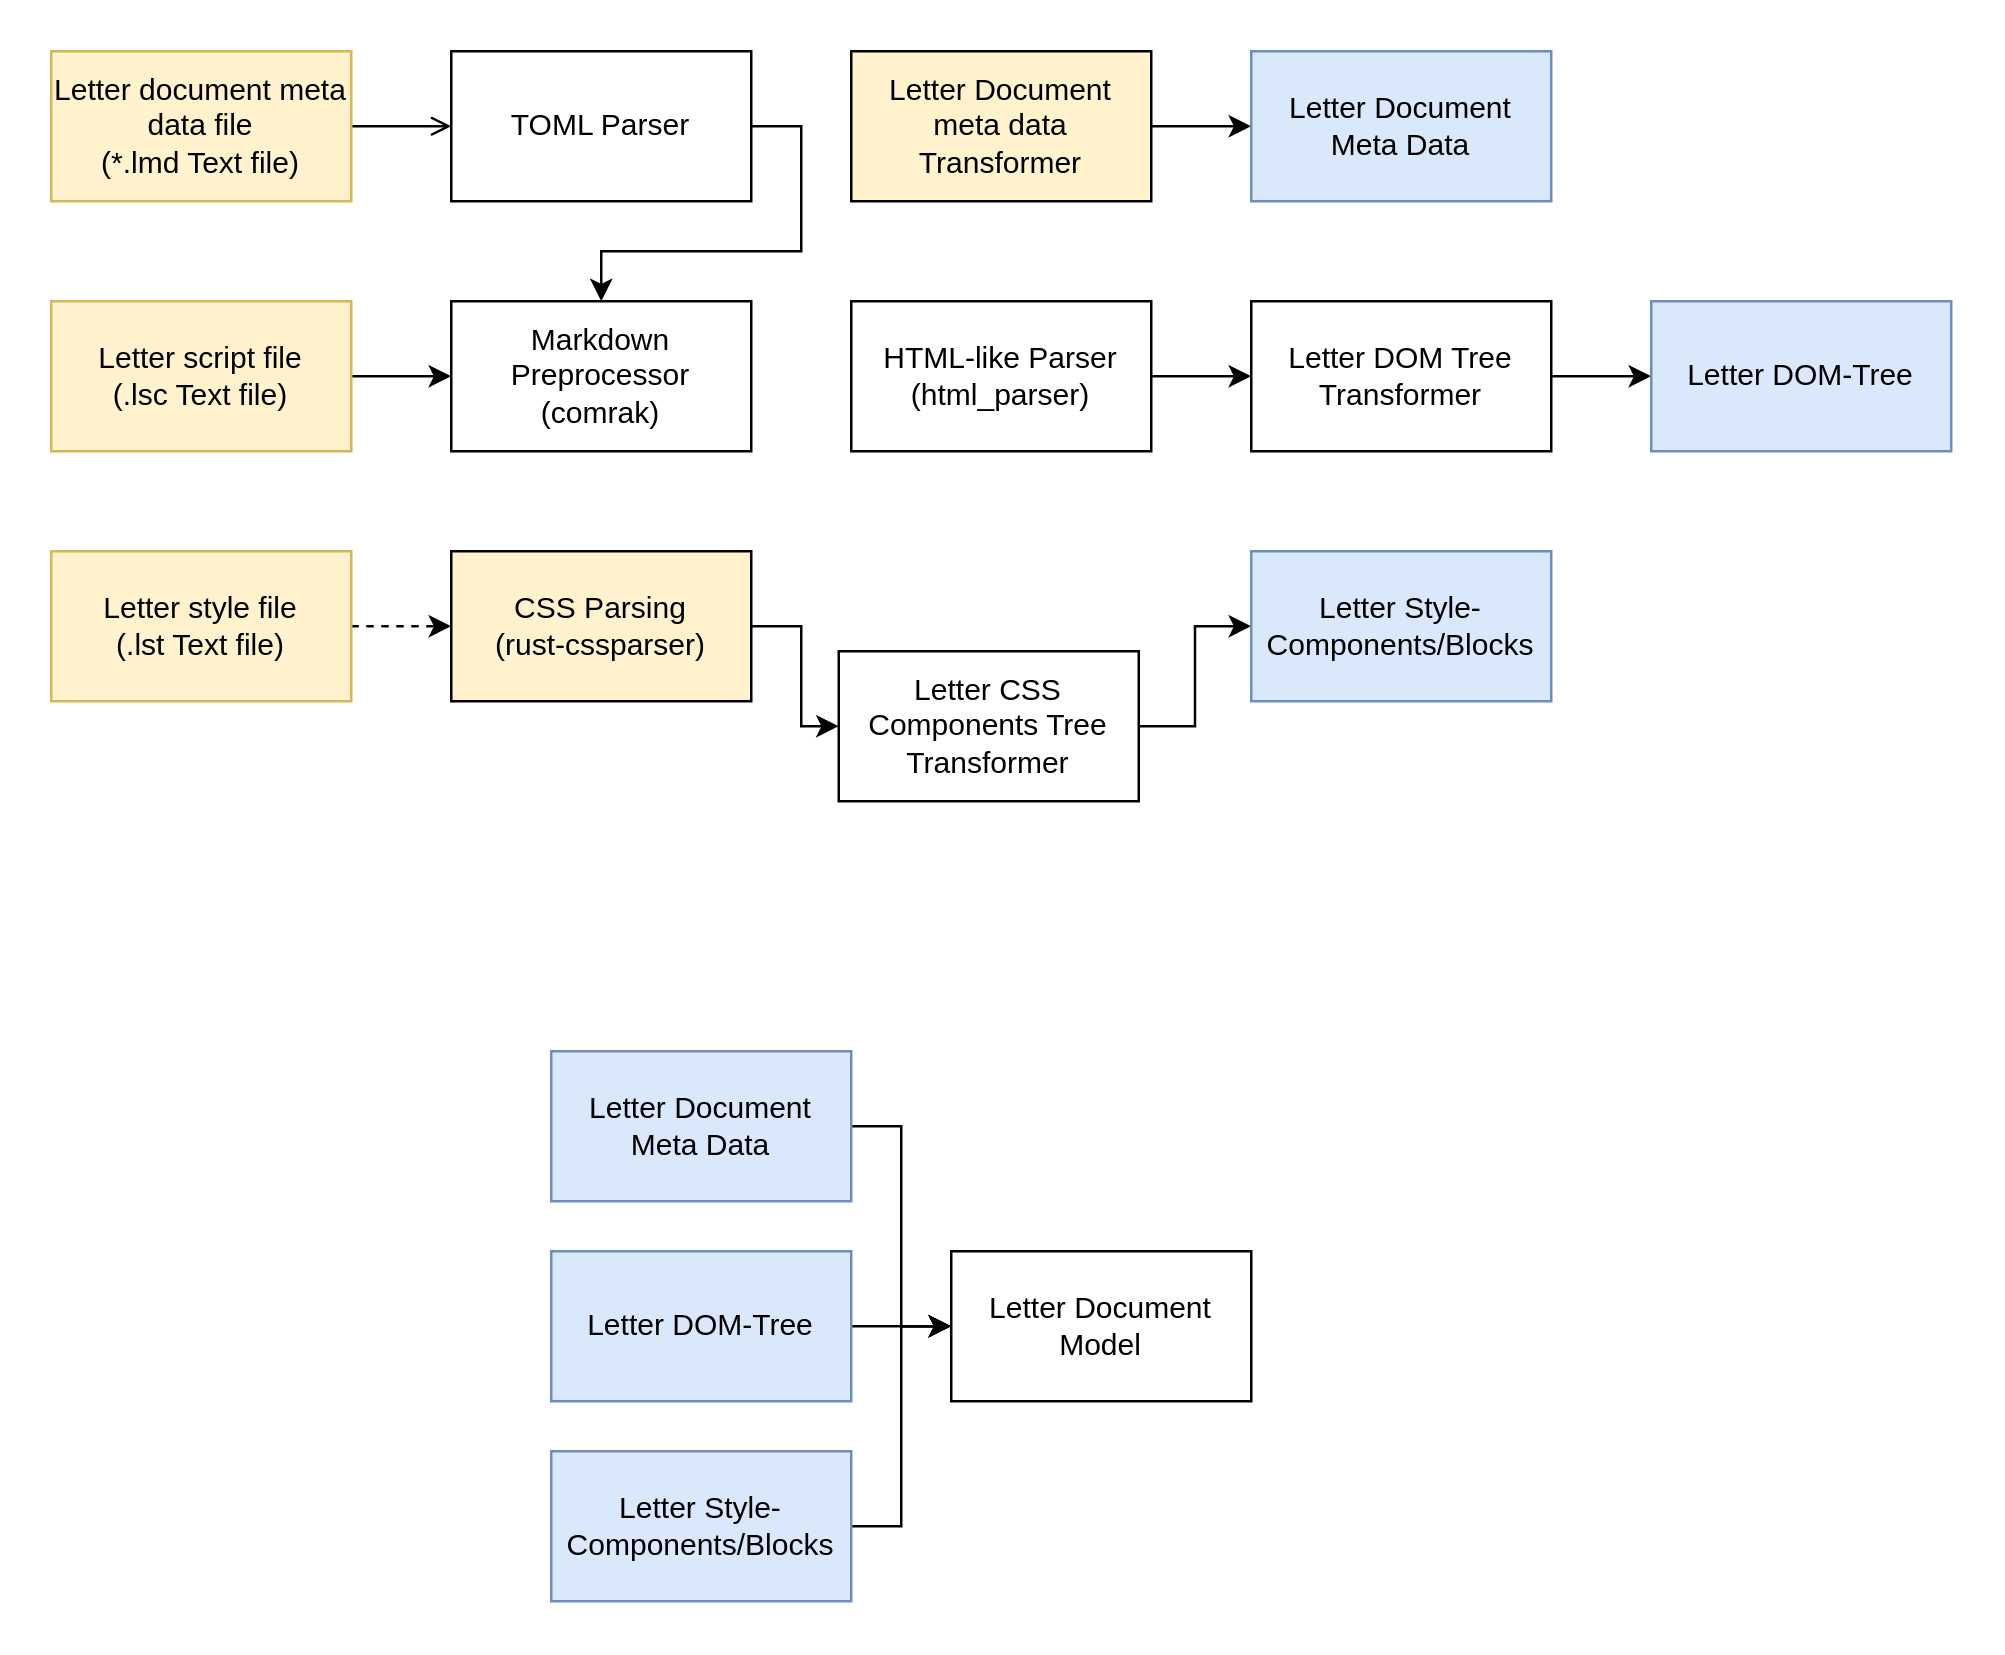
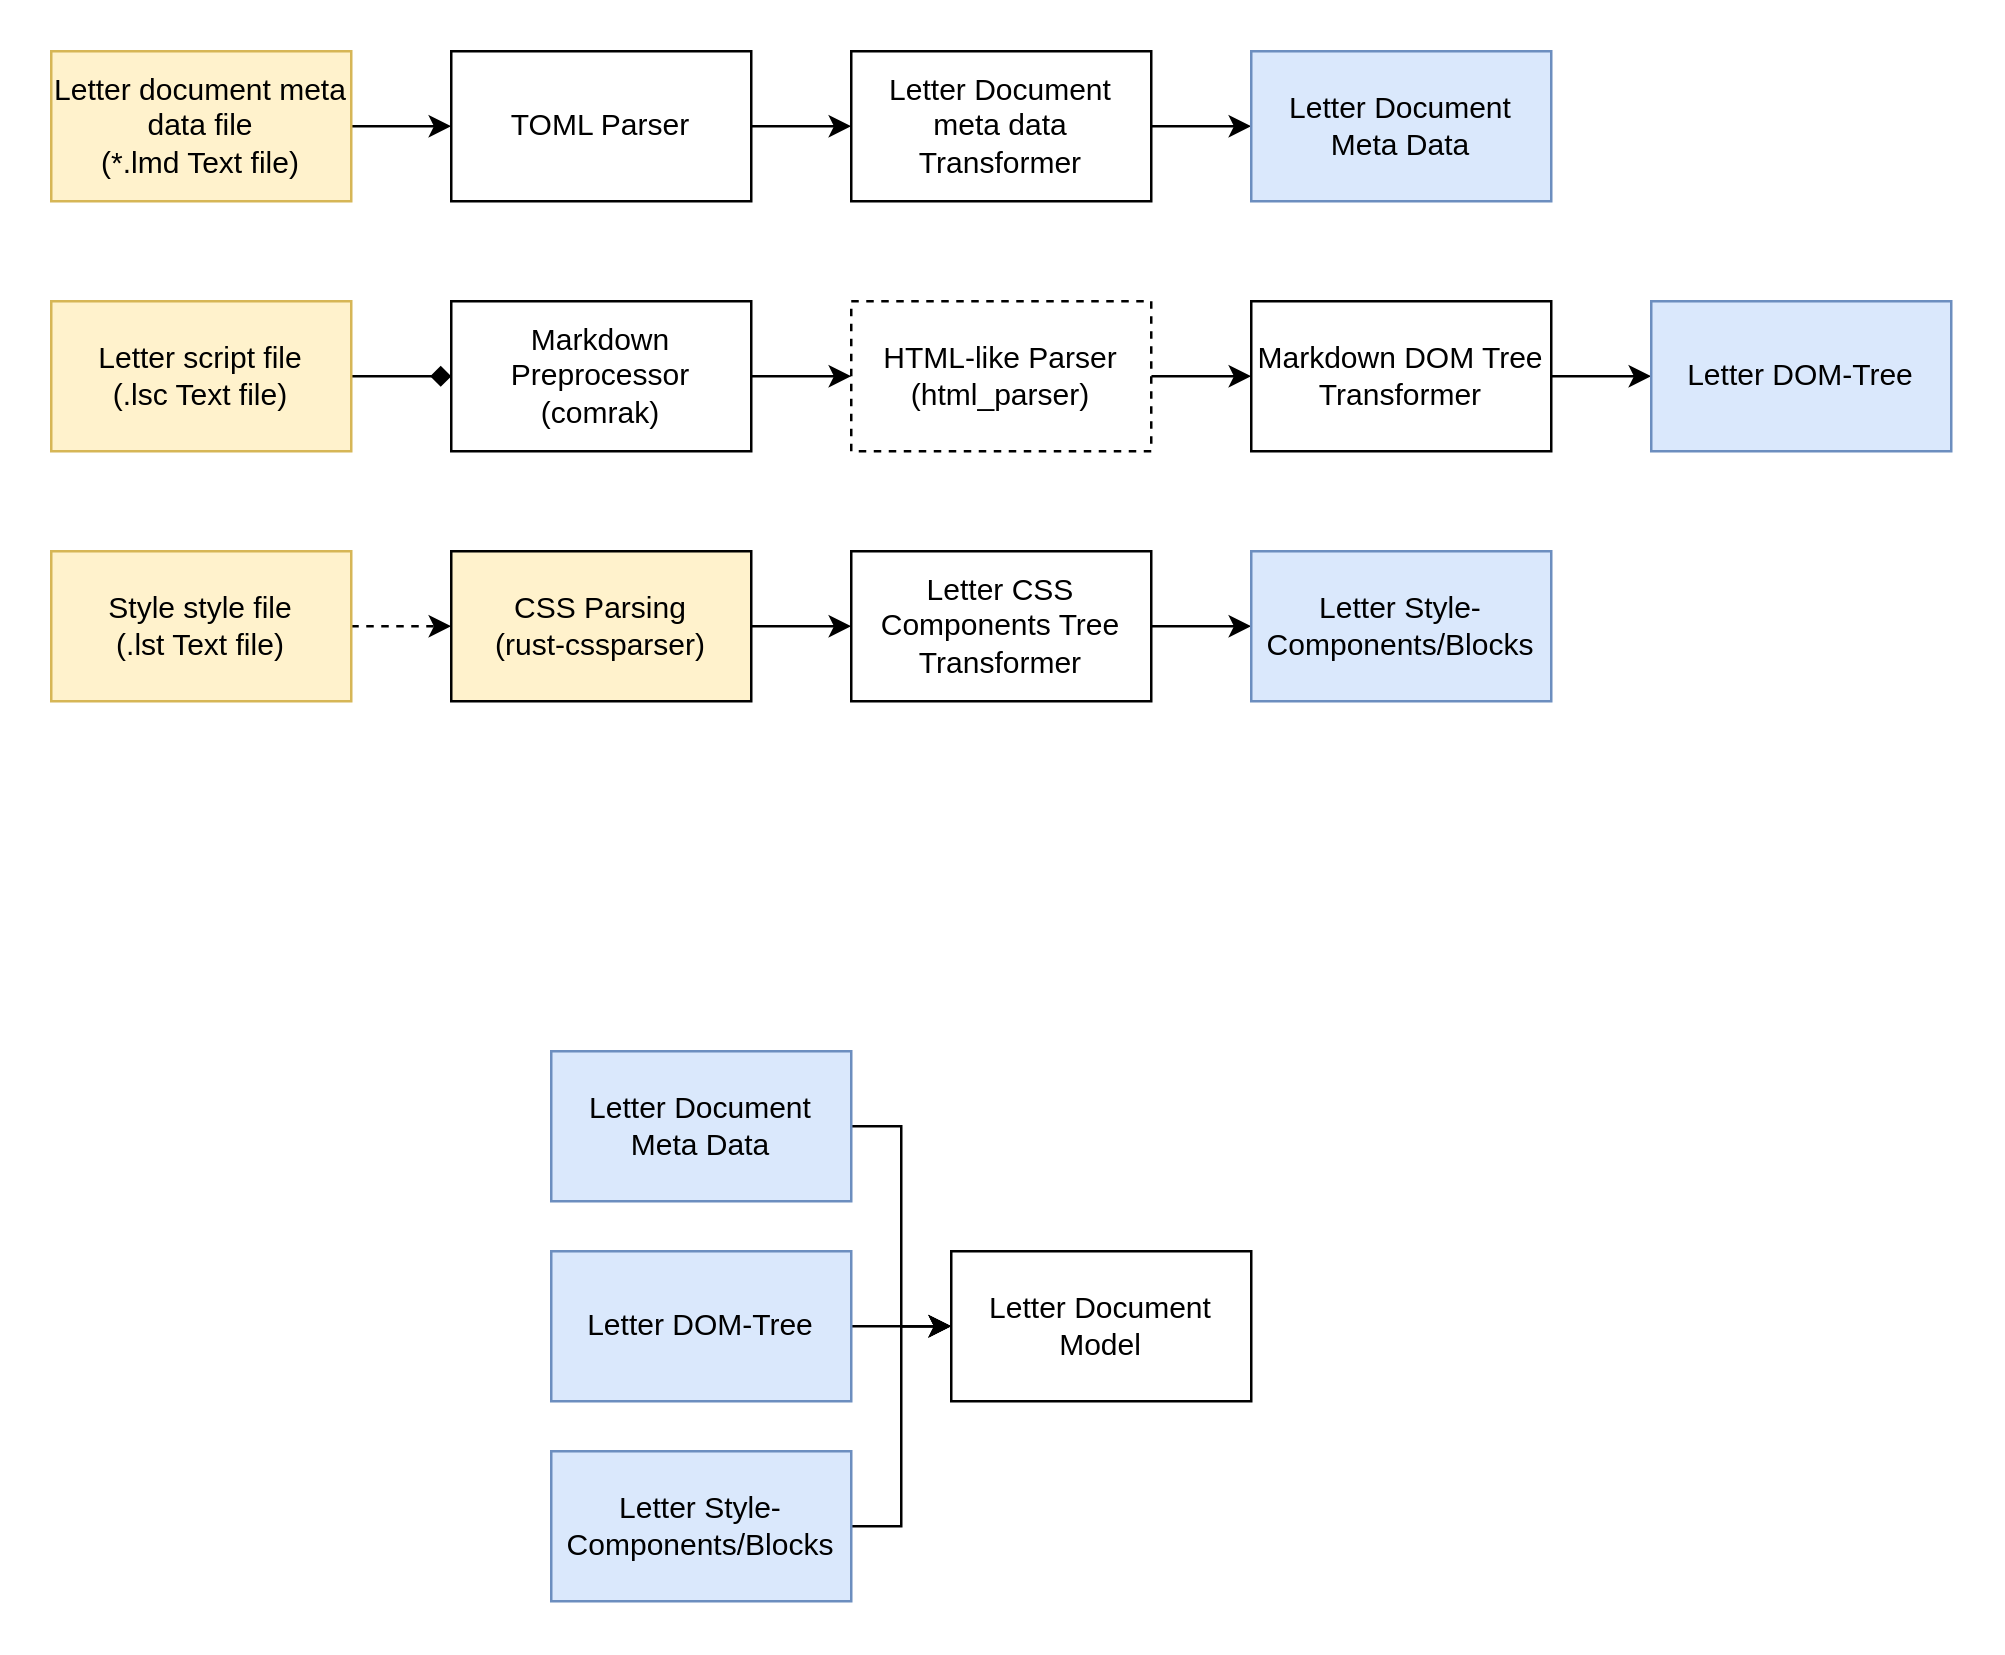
edge "Letter document meta data file (*.lmd Text file)" -> "TOML Parser": arrowhead open -> classic
node "Letter Document meta data Transformer": fillcolor #fff2cc -> #ffffff
edge "TOML Parser" -> "Markdown Preprocessor (comrak)": now "TOML Parser" -> "Letter Document meta data Transformer"
edge "Letter script file (.lsc Text file)" -> "Markdown Preprocessor (comrak)": arrowhead classic -> diamond
edge "Markdown Preprocessor (comrak)" -> "HTML-like Parser (html_parser)": added
node "HTML-like Parser (html_parser)": style solid -> dashed
node "Letter DOM Tree Transformer": label "Letter DOM Tree Transformer" -> "Markdown DOM Tree Transformer"
node "Letter style file (.lst Text file)": label "Letter style file (.lst Text file)" -> "Style style file (.lst Text file)"
node "Letter CSS Components Tree Transformer": moved (989, 726) -> (1001, 626)
